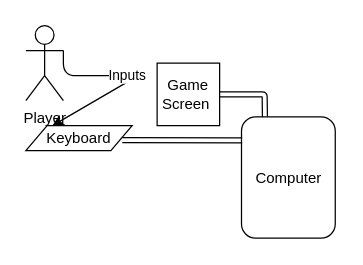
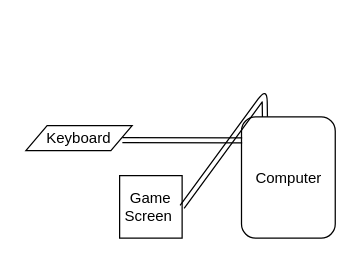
node "Player": removed
edge "Player" -> "Keyboard": removed, label "Inputs"
node "Game Screen": moved (188, 94) -> (151, 207)
